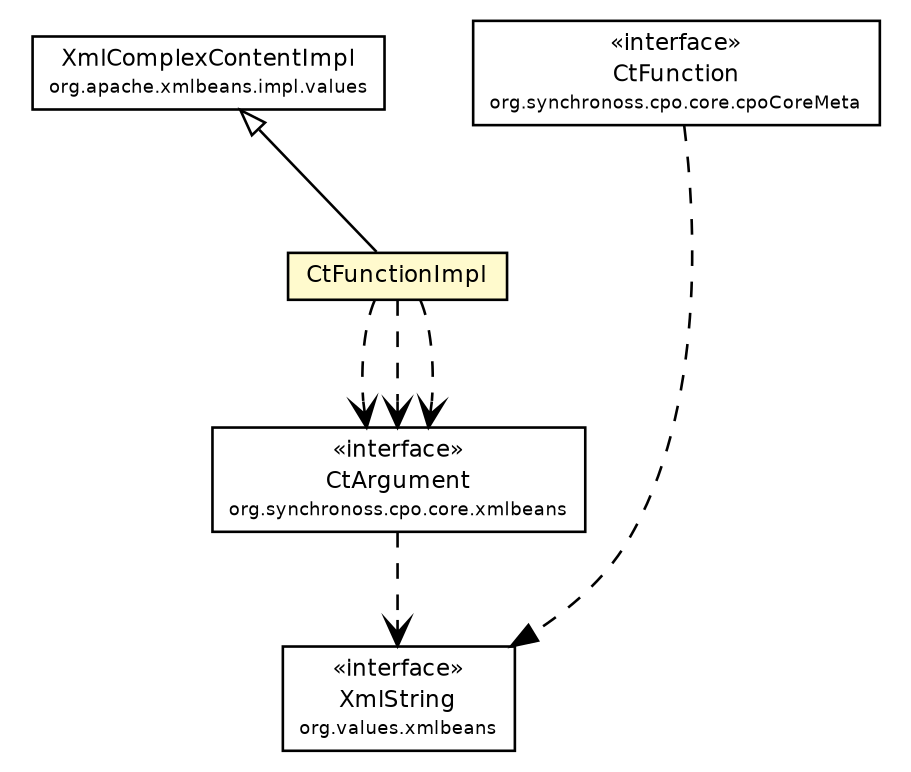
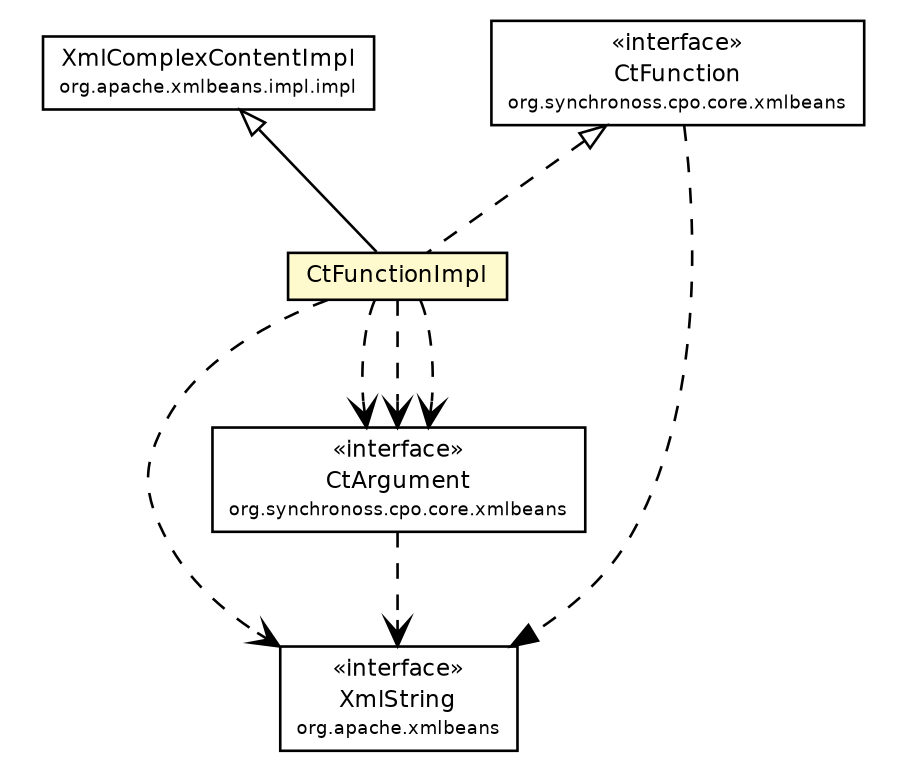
node "XmlComplexContentImpl": text "org.apache.xmlbeans.impl.values" -> "org.apache.xmlbeans.impl.impl"
node "CtFunction": text "org.synchronoss.cpo.core.cpoCoreMeta" -> "org.synchronoss.cpo.core.xmlbeans"
edge "CtFunctionImpl" -> "CtFunction": added
edge "CtFunctionImpl" -> "XmlString": added
node "XmlString": text "org.values.xmlbeans" -> "org.apache.xmlbeans"
